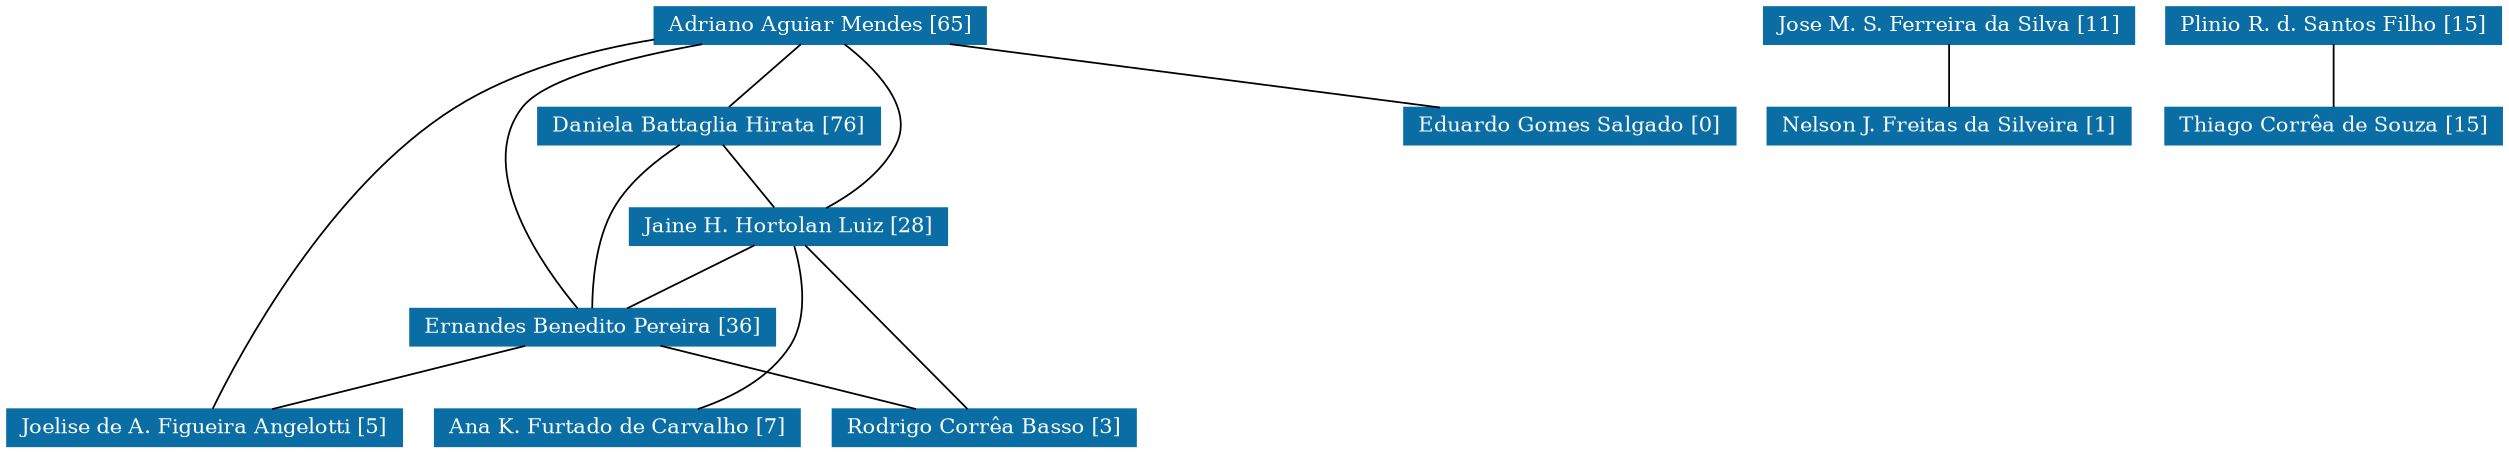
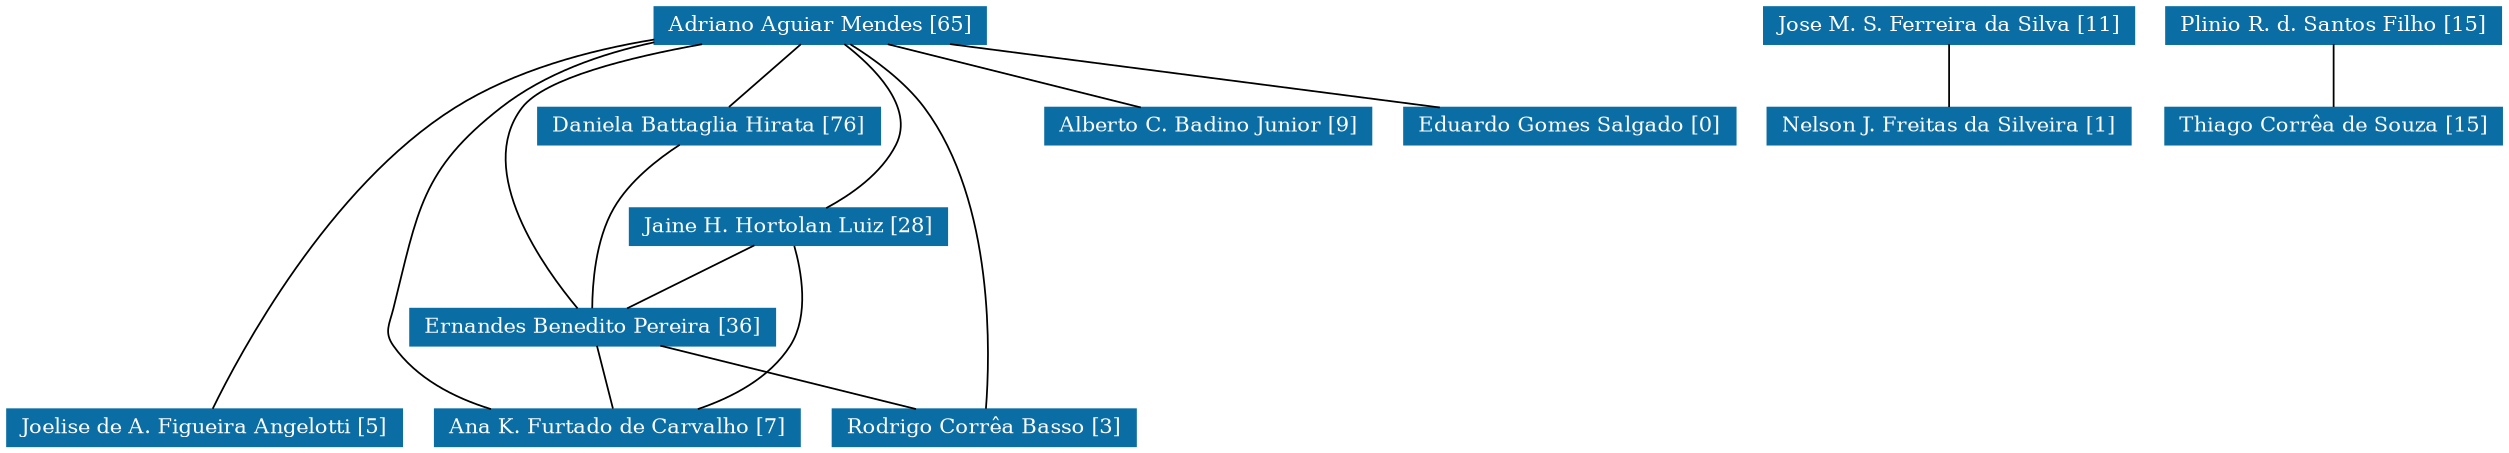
node "Alberto C. Badino Junior [9]": added
edge "Daniela Battaglia Hirata [76]" -- "Jaine H. Hortolan Luiz [28]": removed
edge "Adriano Aguiar Mendes [65]" -- "Ana K. Furtado de Carvalho [7]": added
edge "Jaine H. Hortolan Luiz [28]" -- "Rodrigo Corrêa Basso [3]": now "Adriano Aguiar Mendes [65]" -- "Rodrigo Corrêa Basso [3]"
edge "Ernandes Benedito Pereira [36]" -- "Joelise de A. Figueira Angelotti [5]": now "Ernandes Benedito Pereira [36]" -- "Ana K. Furtado de Carvalho [7]"
